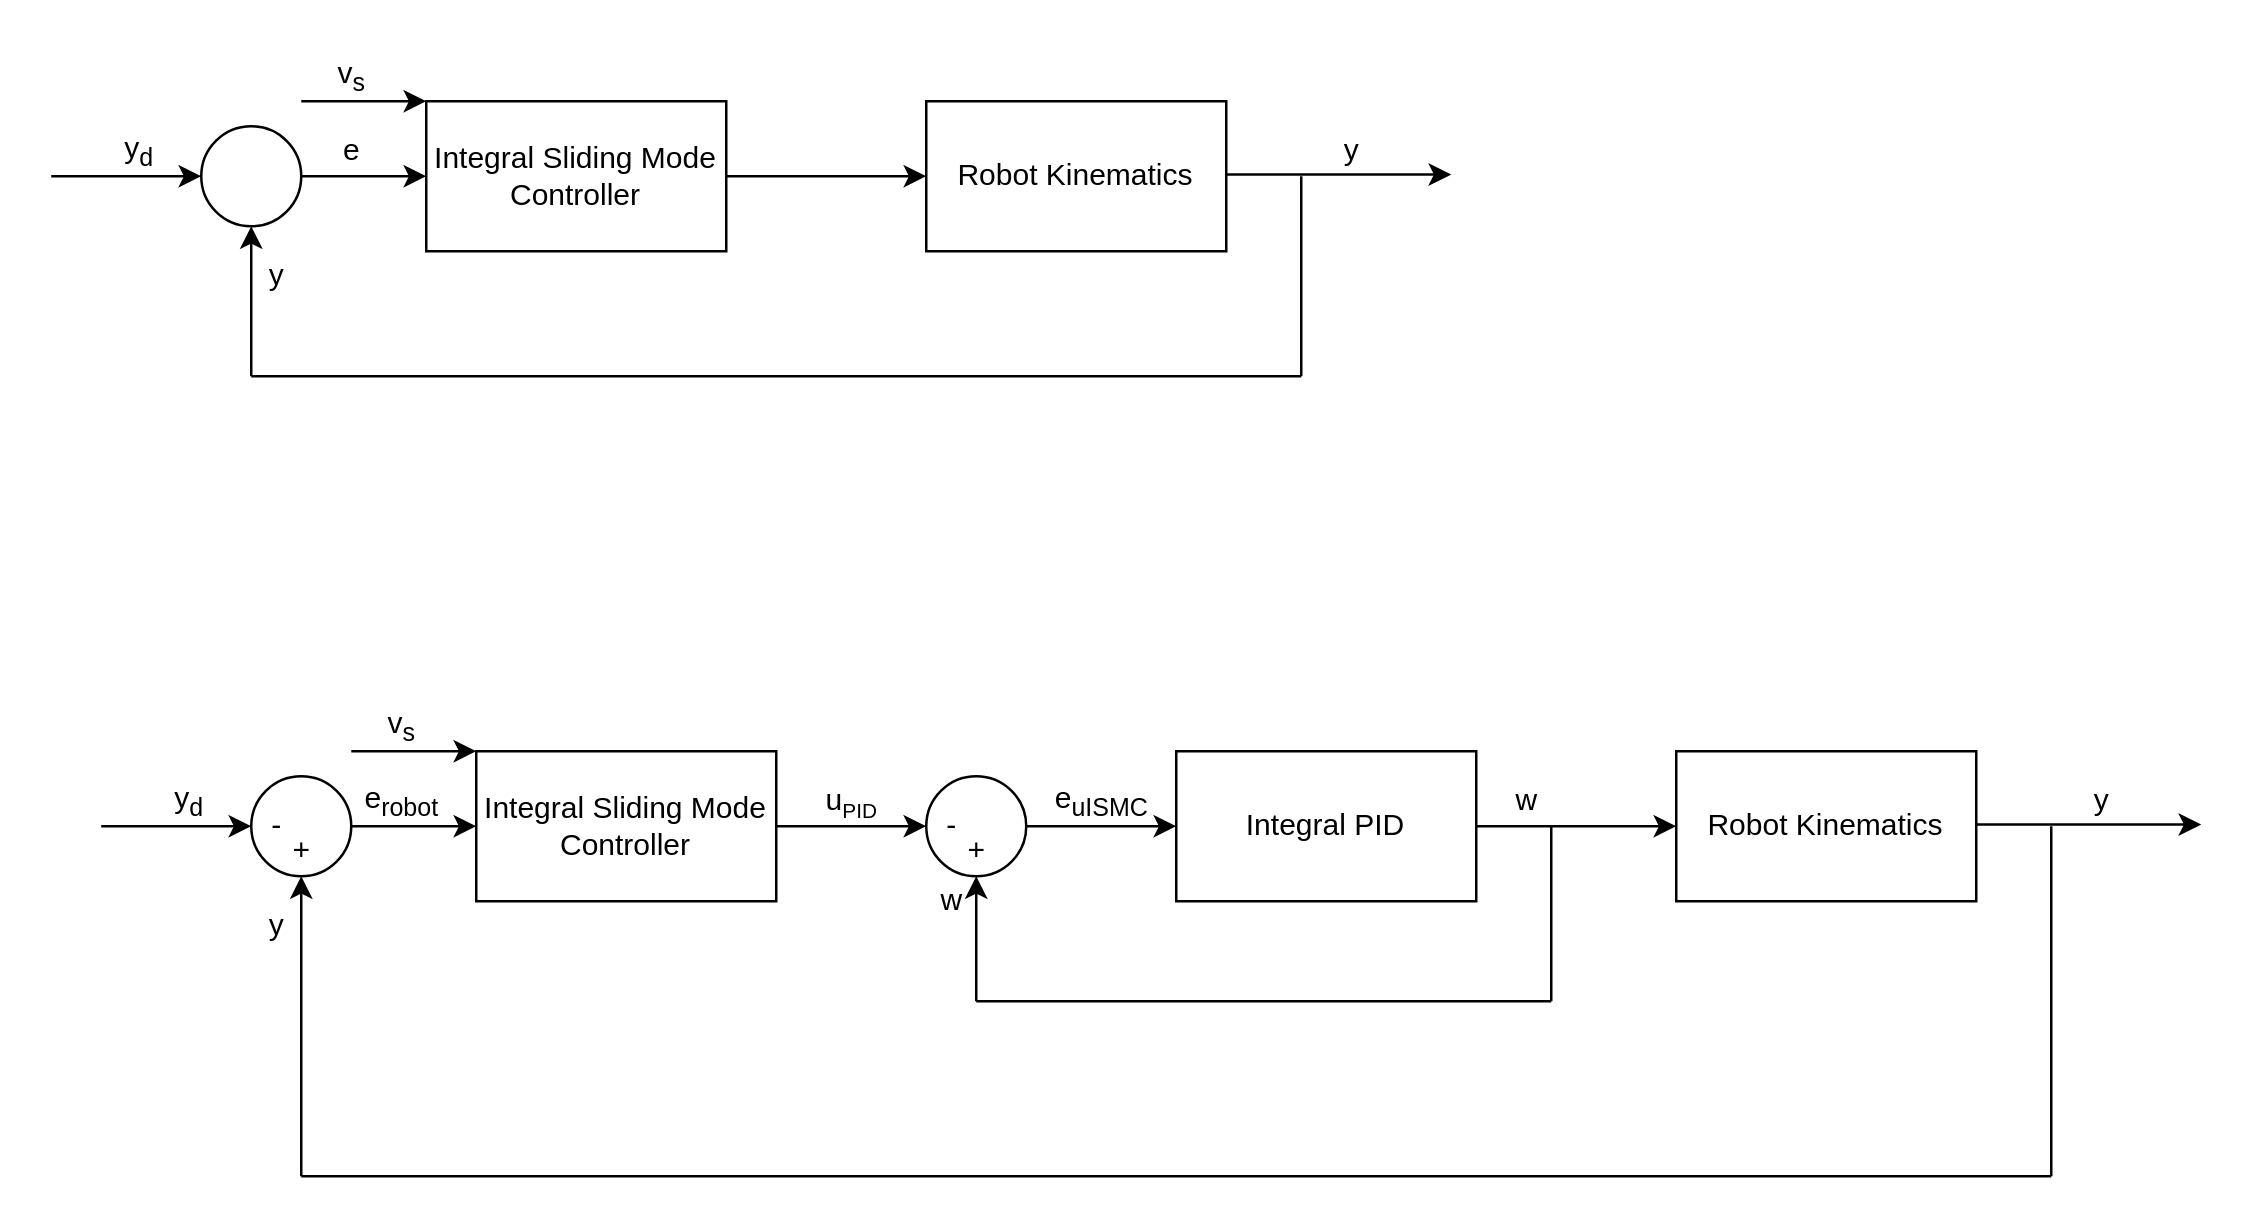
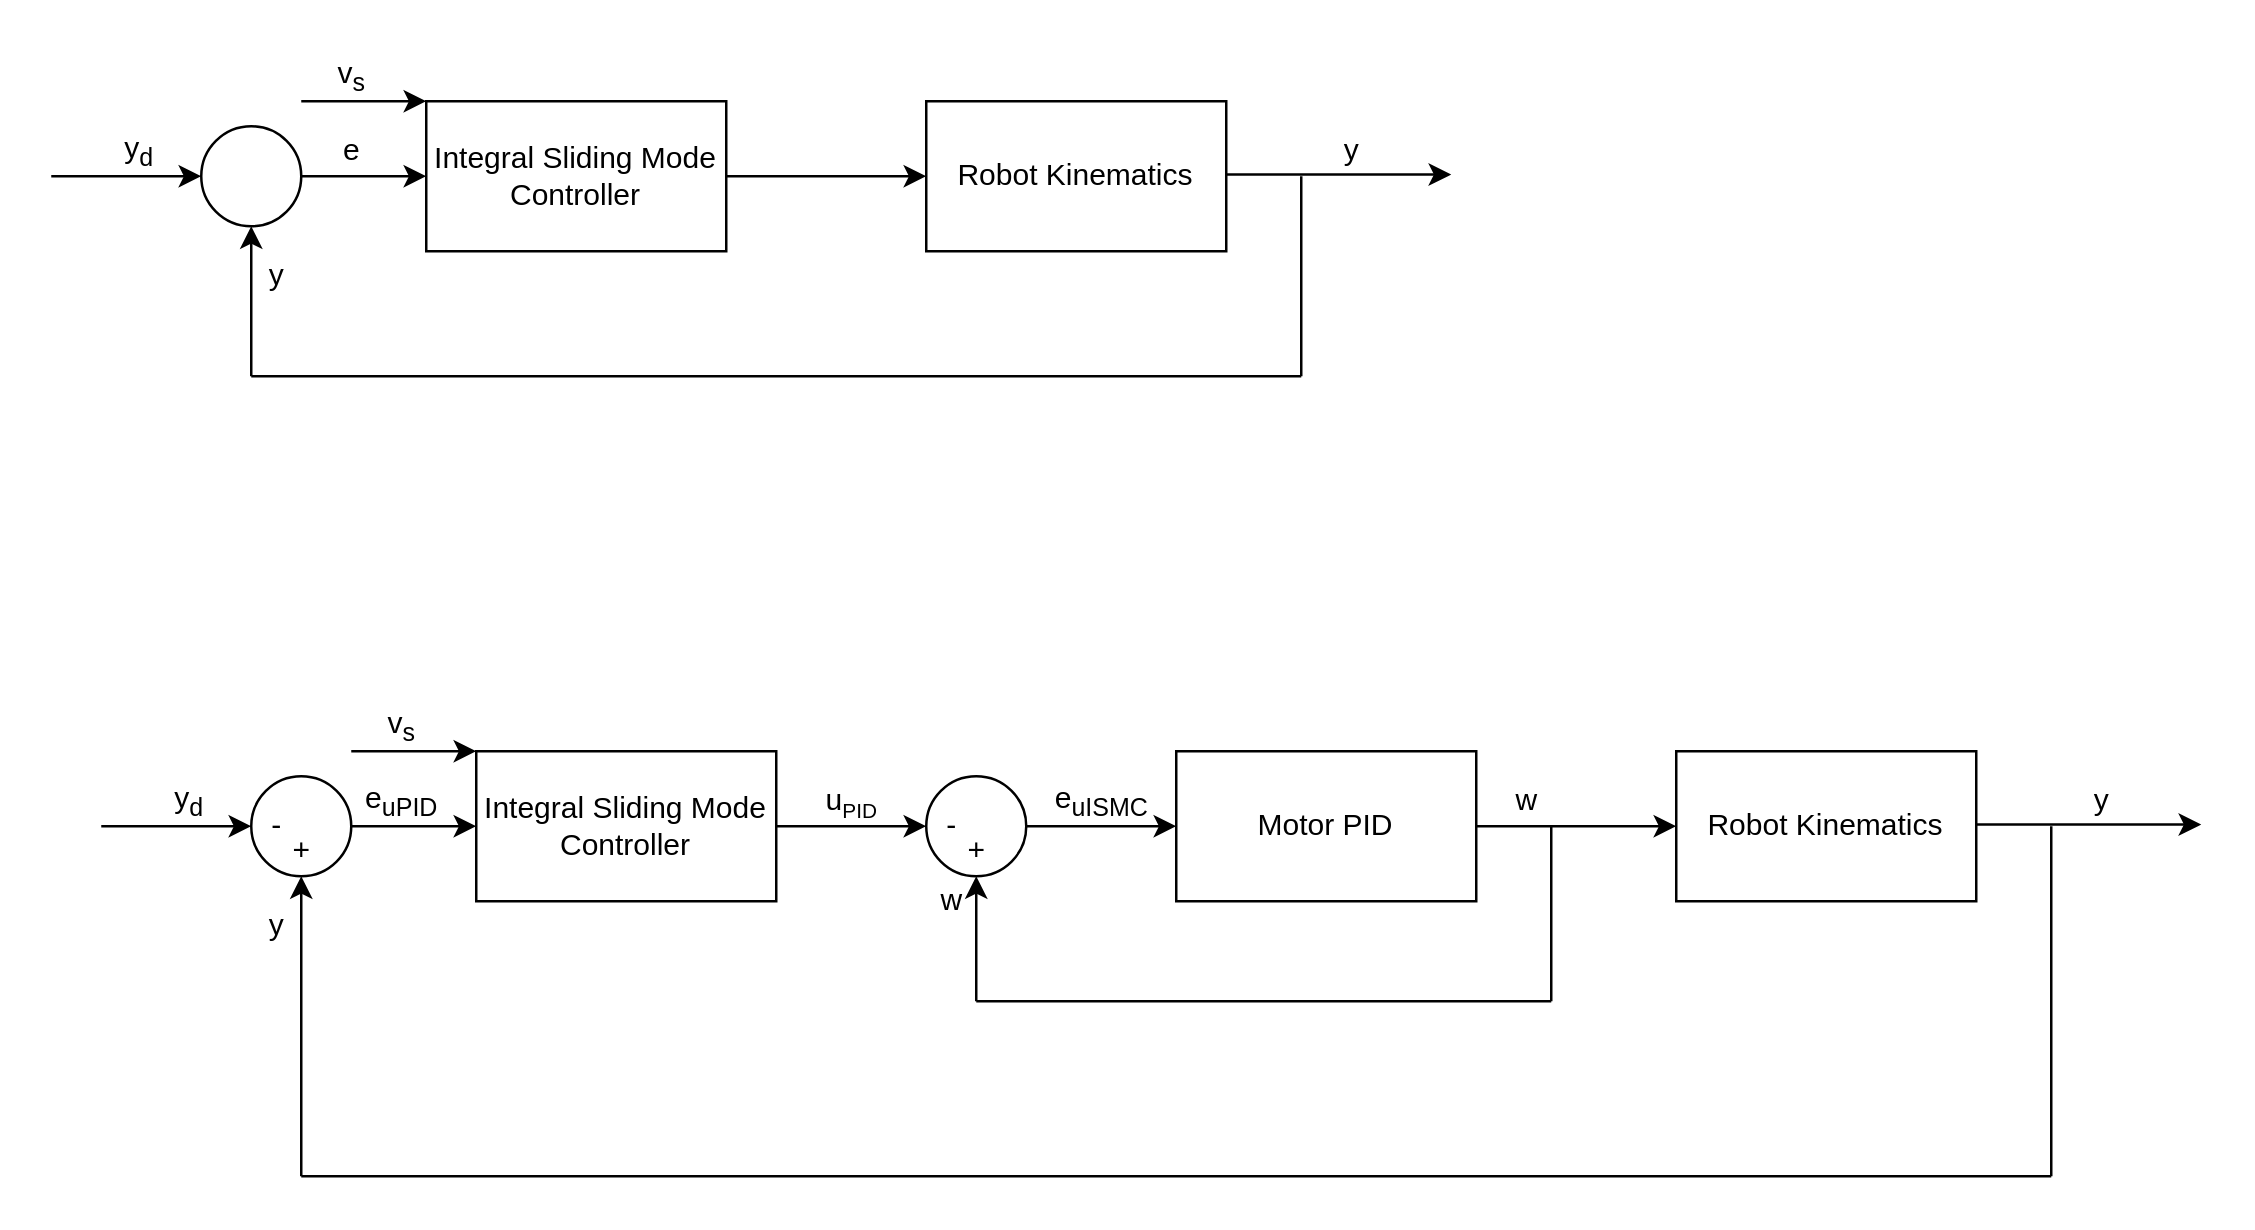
node "erobot": label "erobot" -> "euPID"
node "Integral PID": label "Integral PID" -> "Motor PID"
